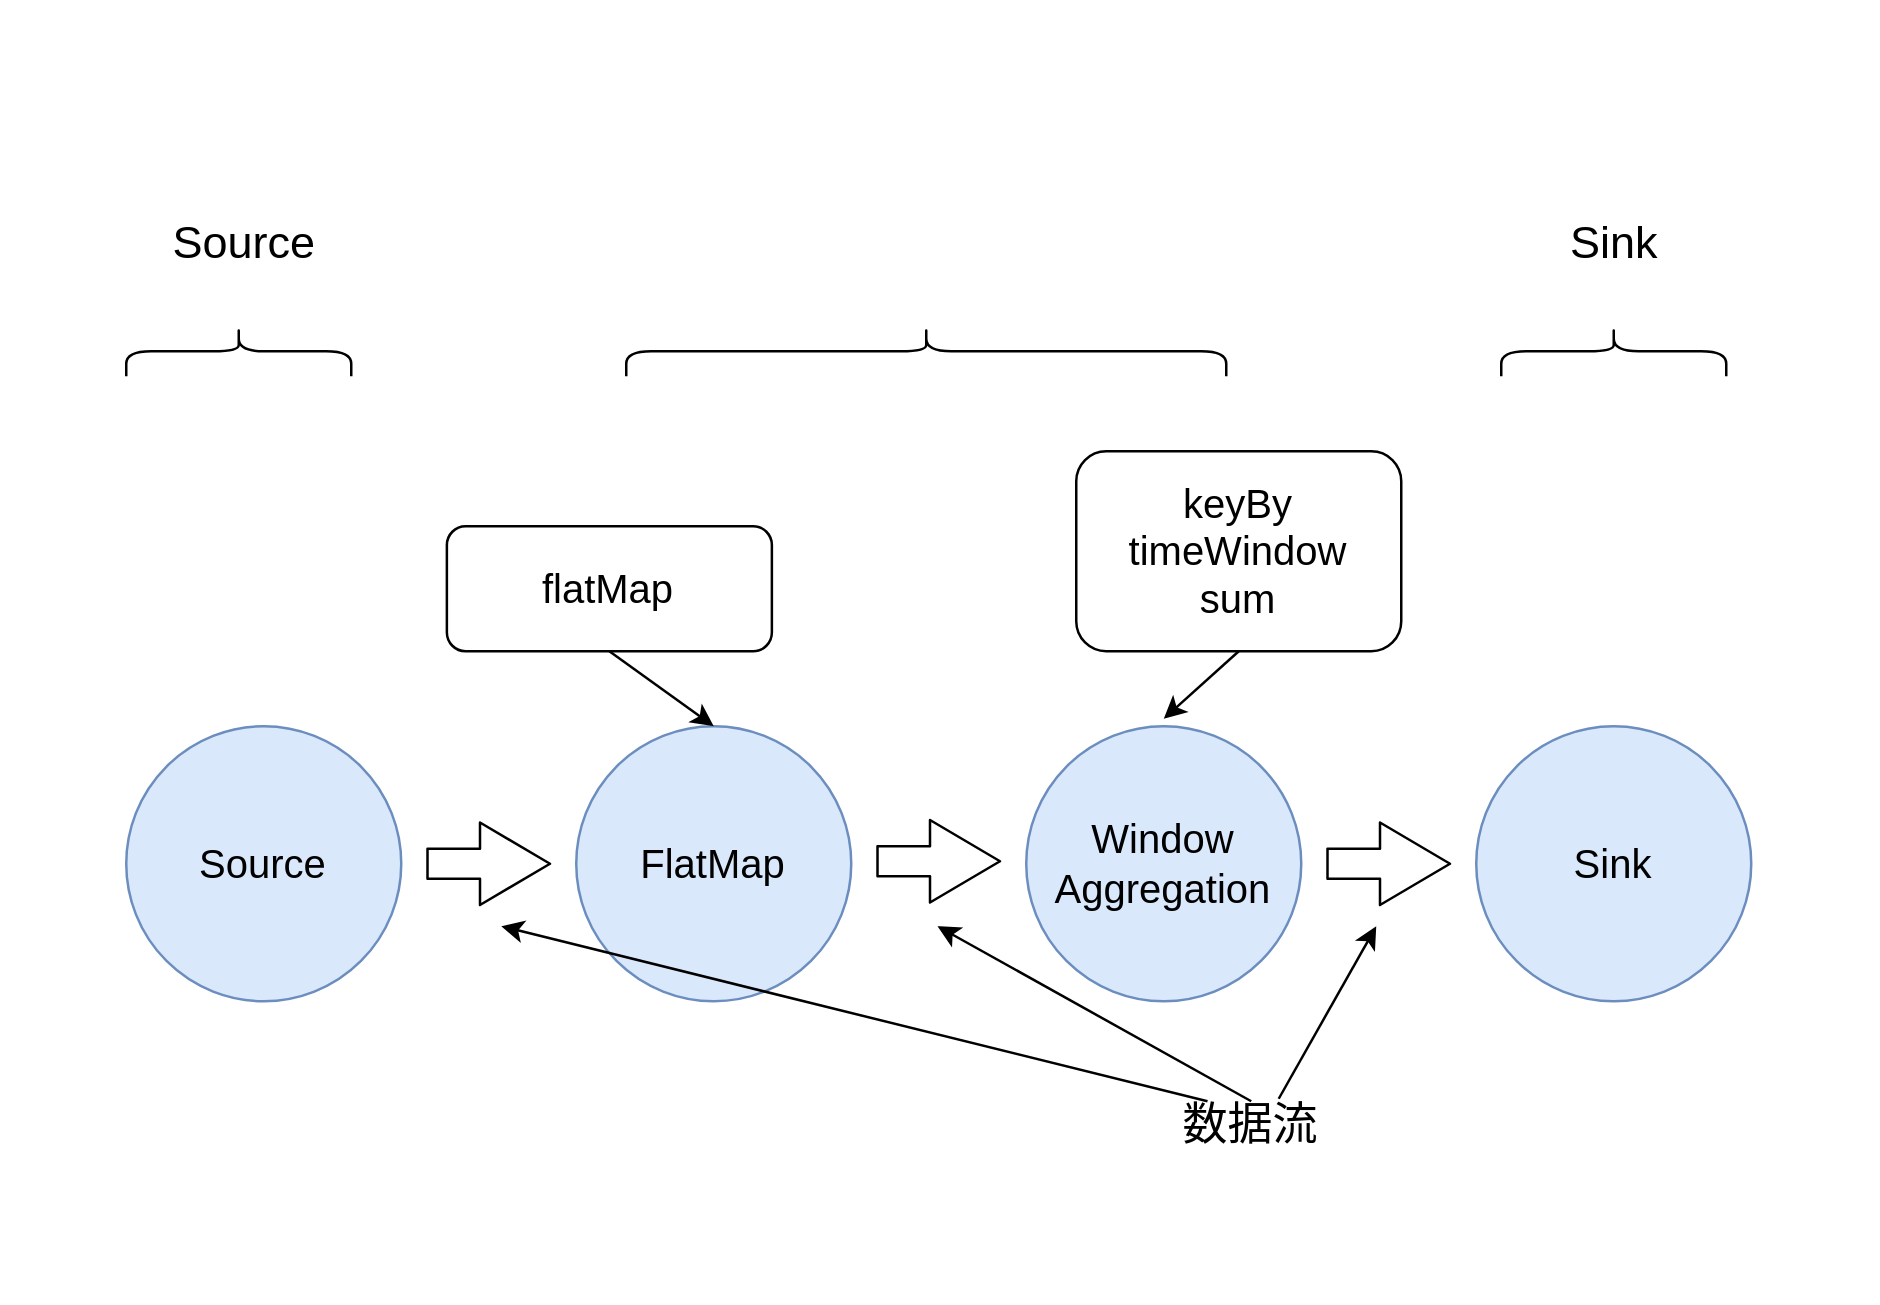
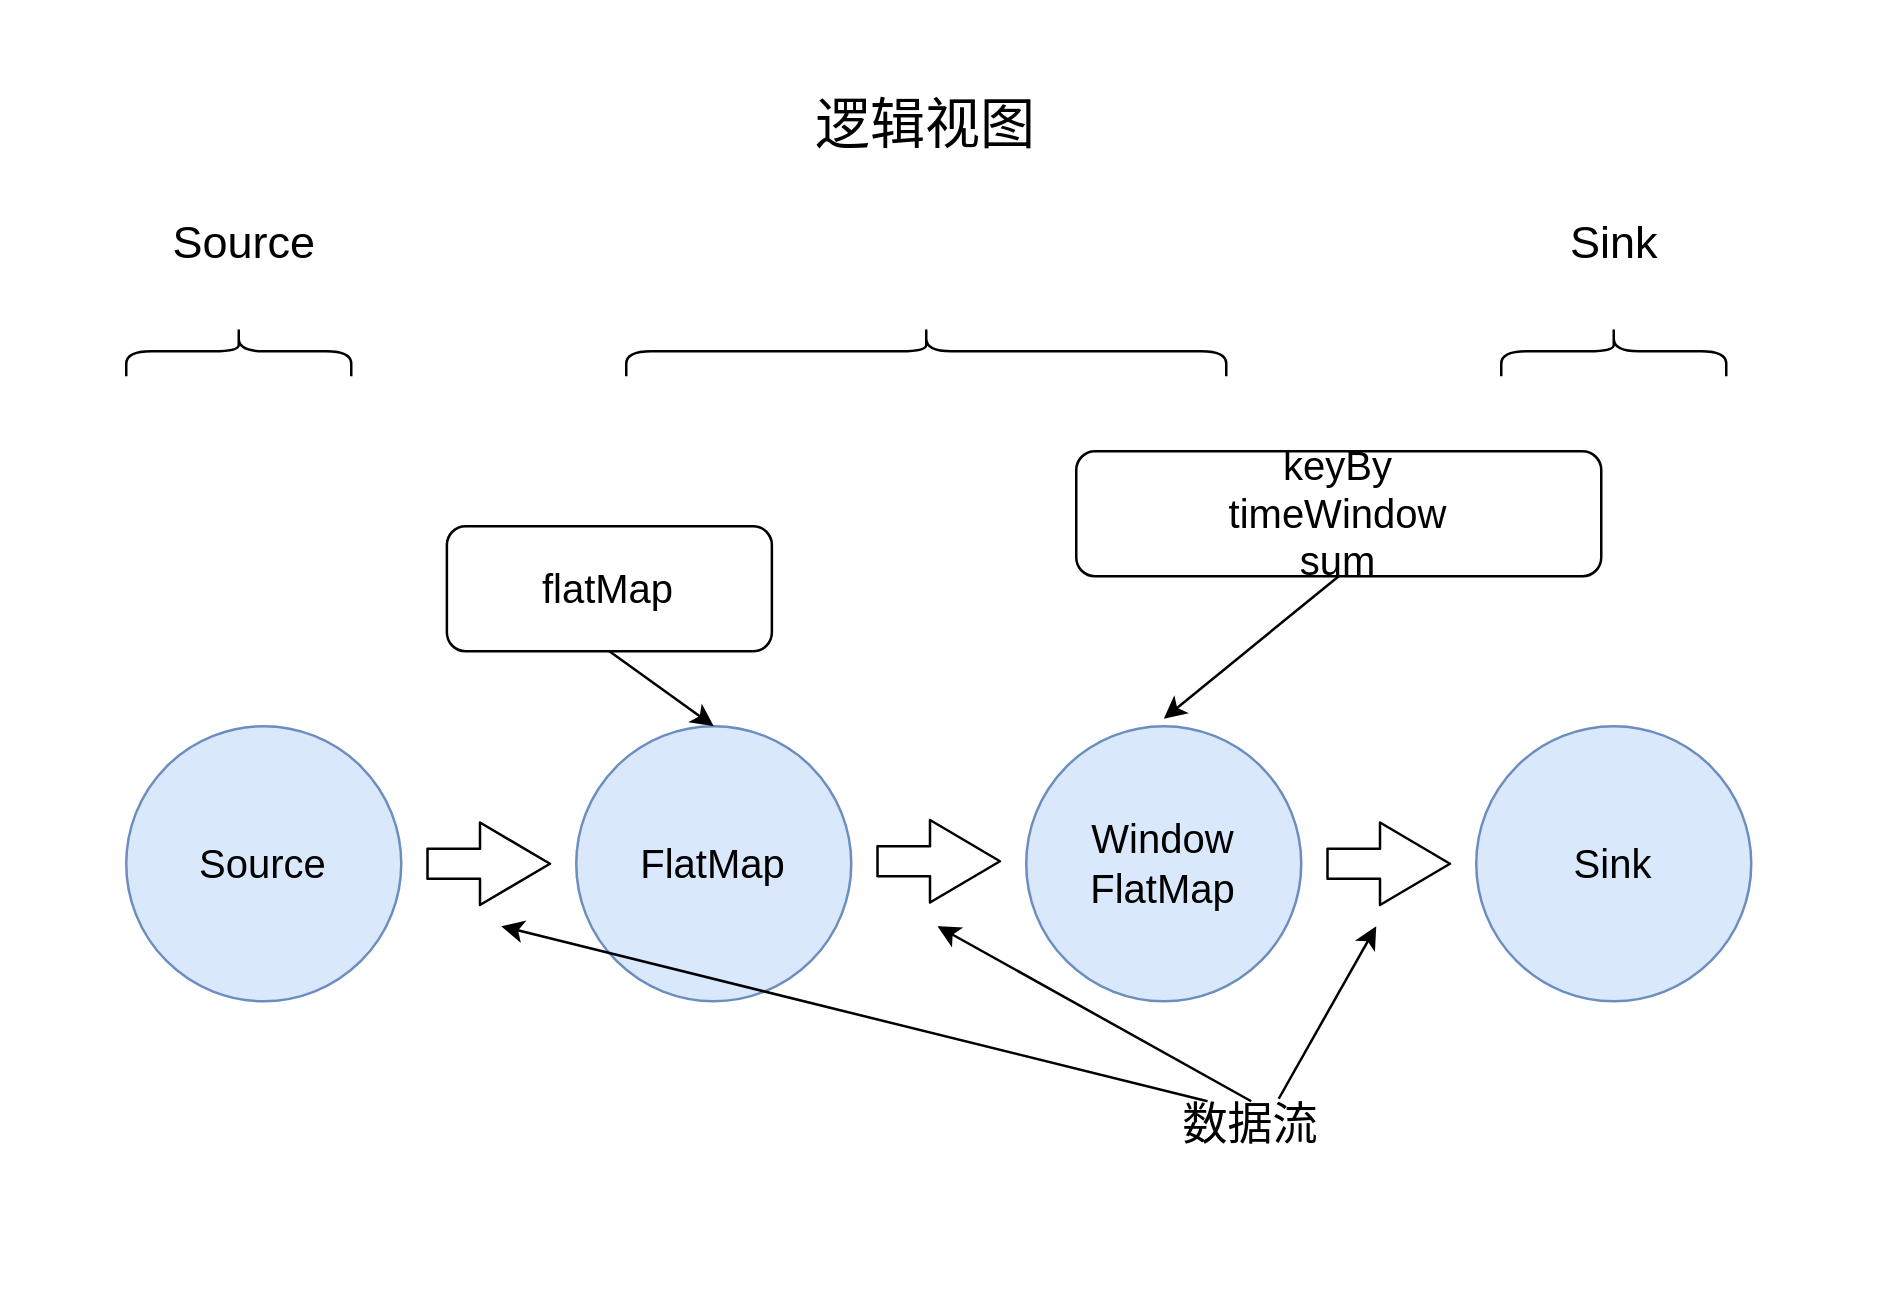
node "逻辑视图": added
node "keyBytimeWindowsum": size 325x200 -> 525x125
node "Window Aggregation": label "Window Aggregation" -> "Window FlatMap"
